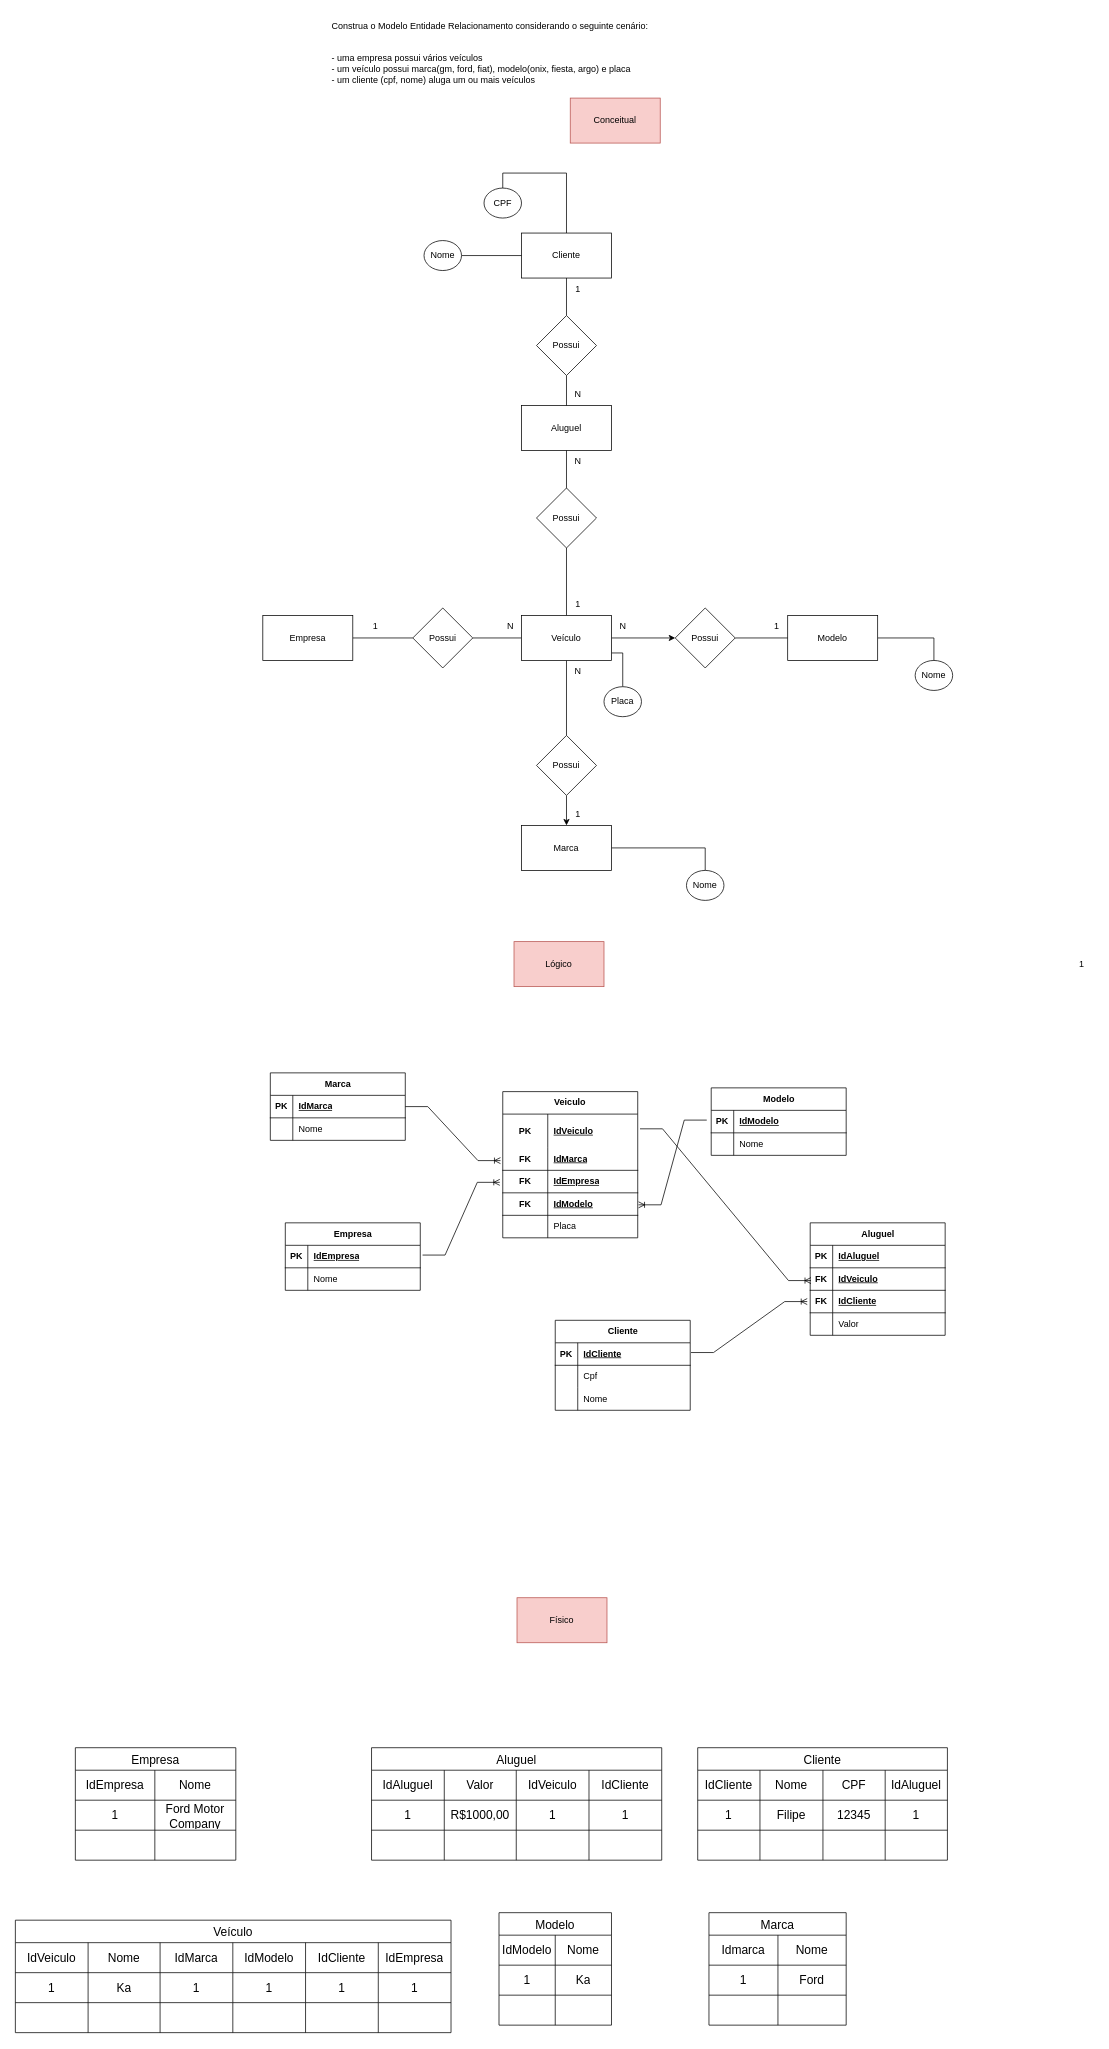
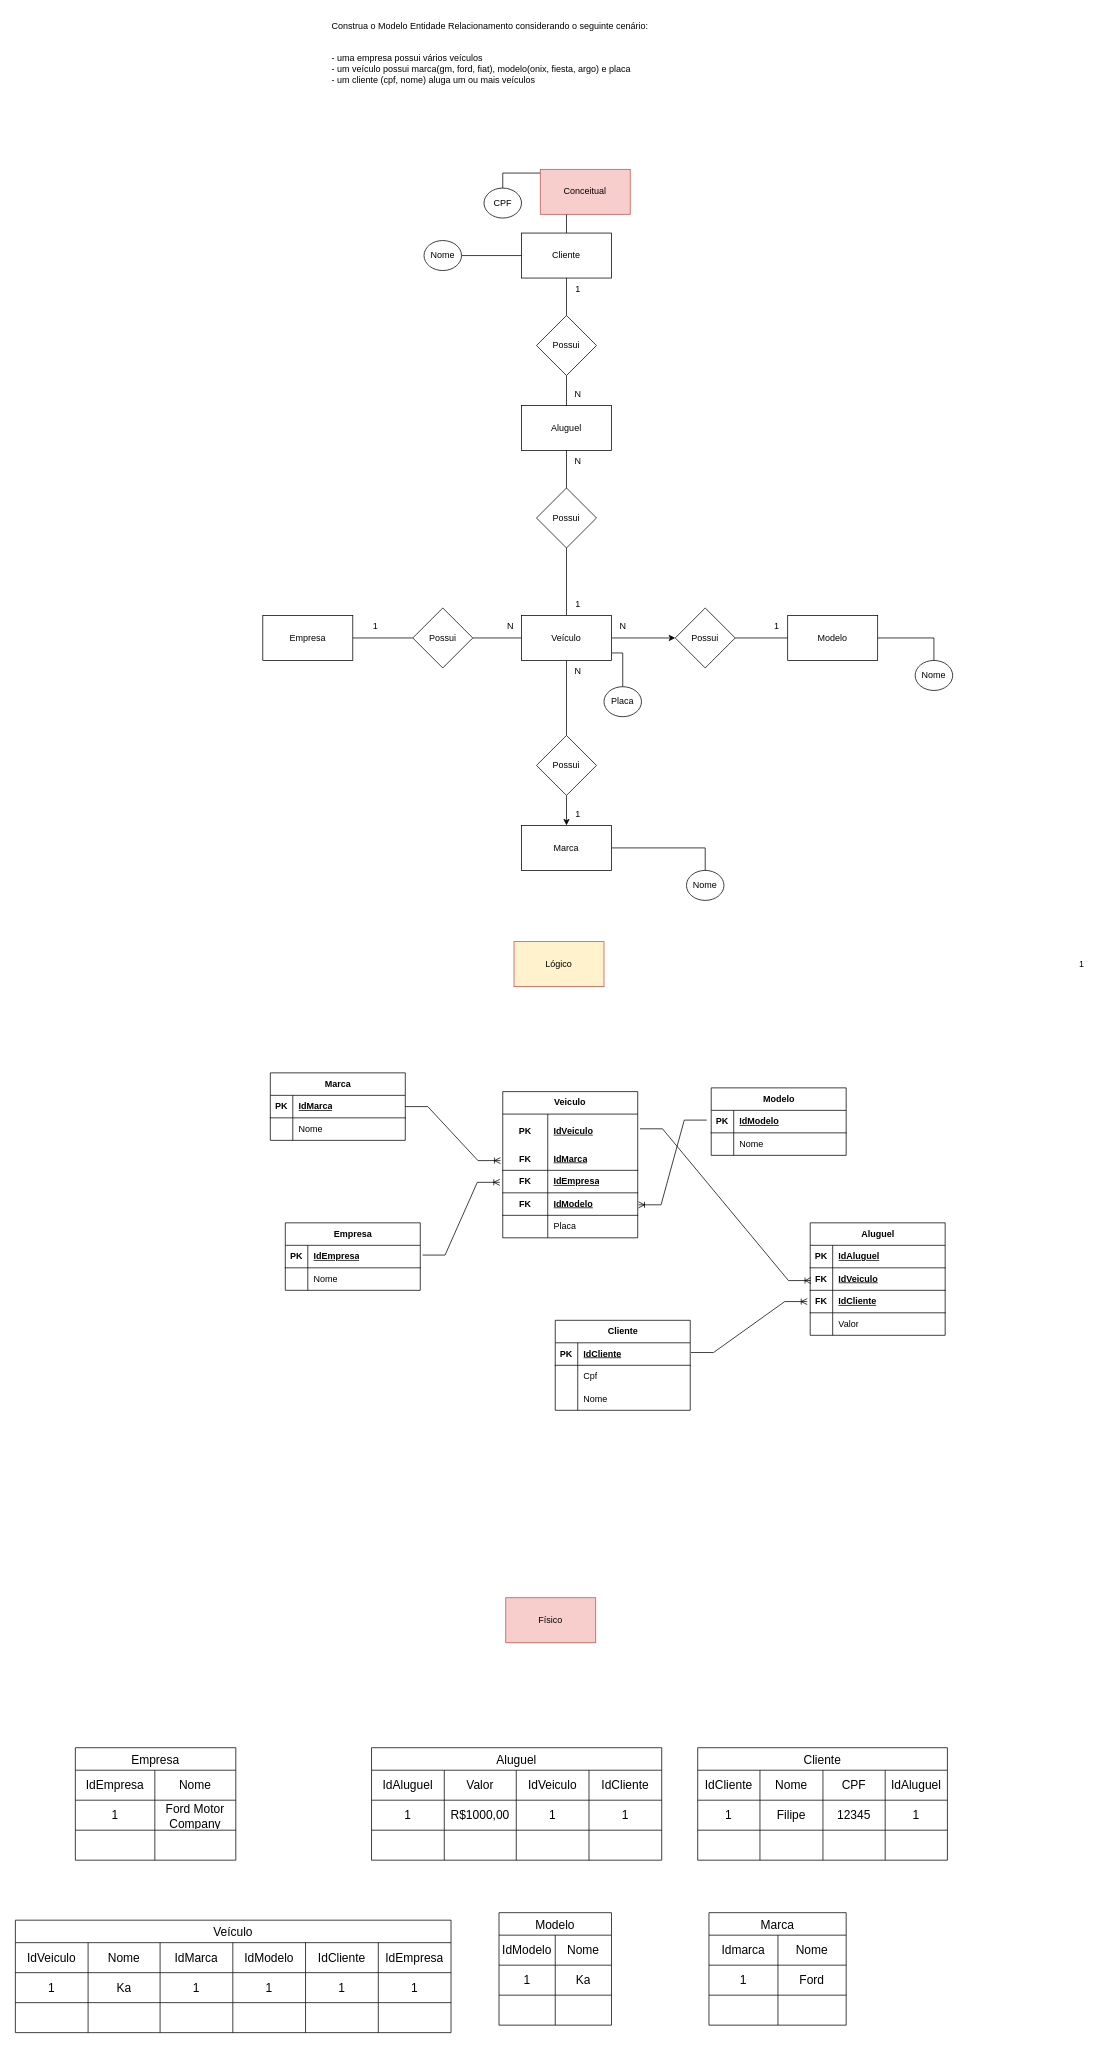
node "Conceitual": moved (615, 120) -> (585, 192)
node "Lógico": fillcolor #f8cecc -> #fff2cc
node "Físico": moved (562, 1620) -> (551, 1620)
